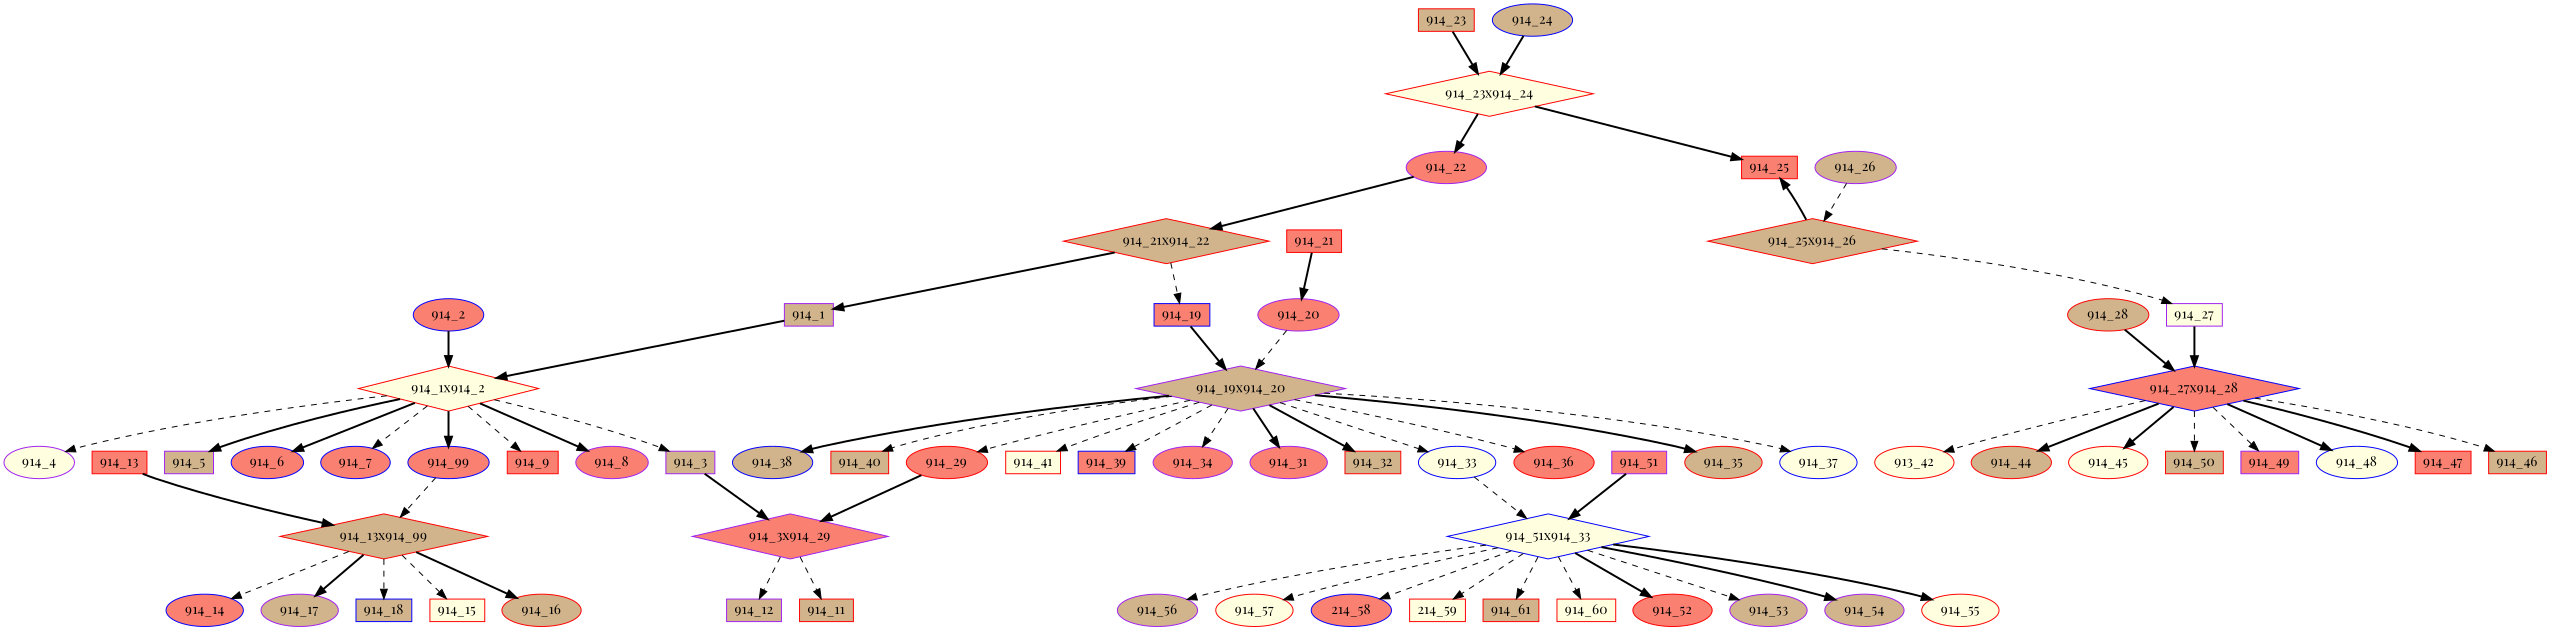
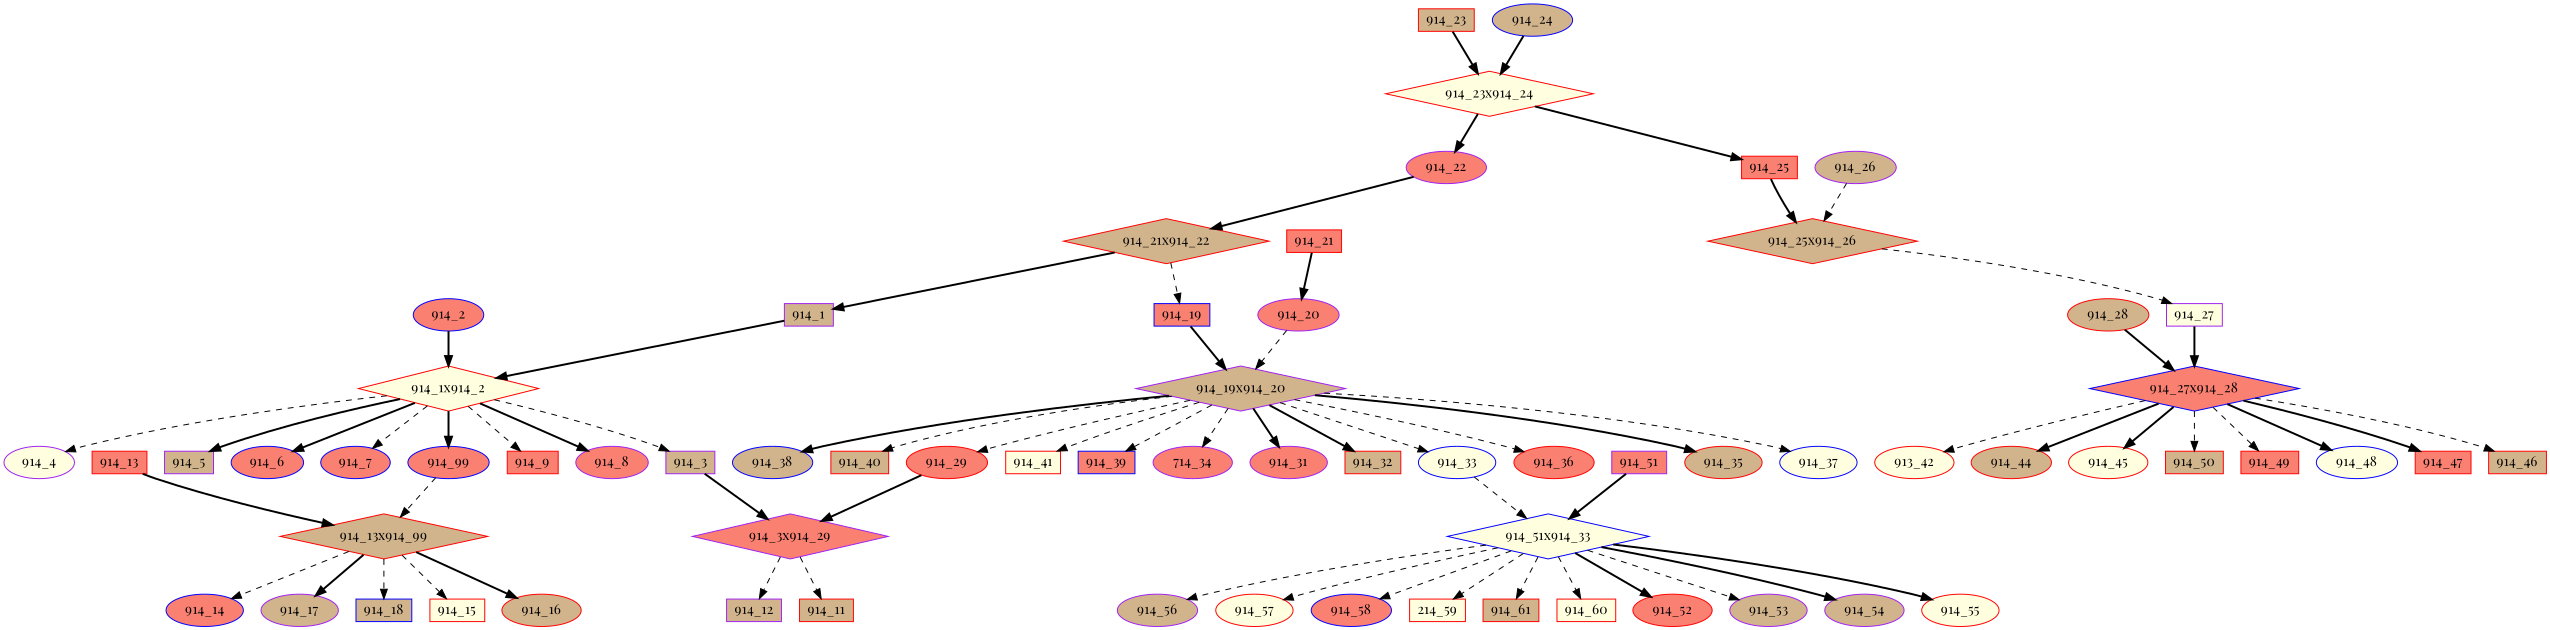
edge "914_25x914_26" -> "914_25": reversed
node "914_34": label "914_34" -> "714_34"
node "914_49": color purple -> red
node "214_58": label "214_58" -> "914_58"
